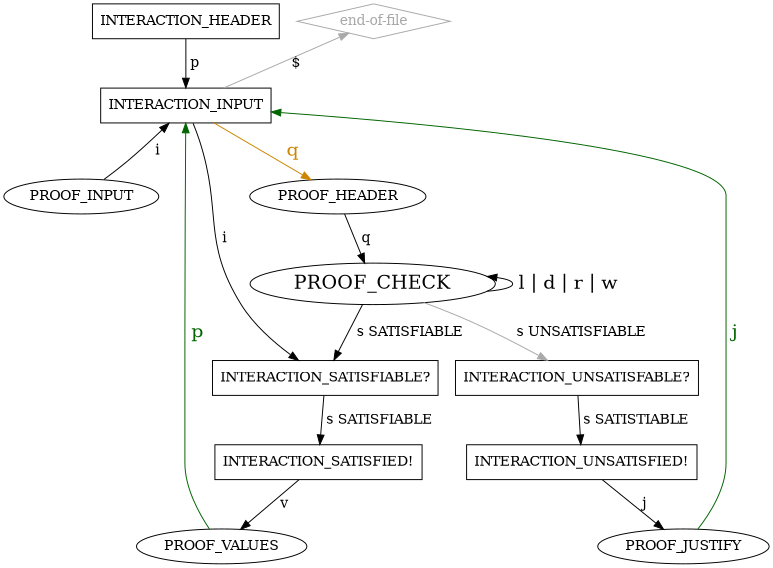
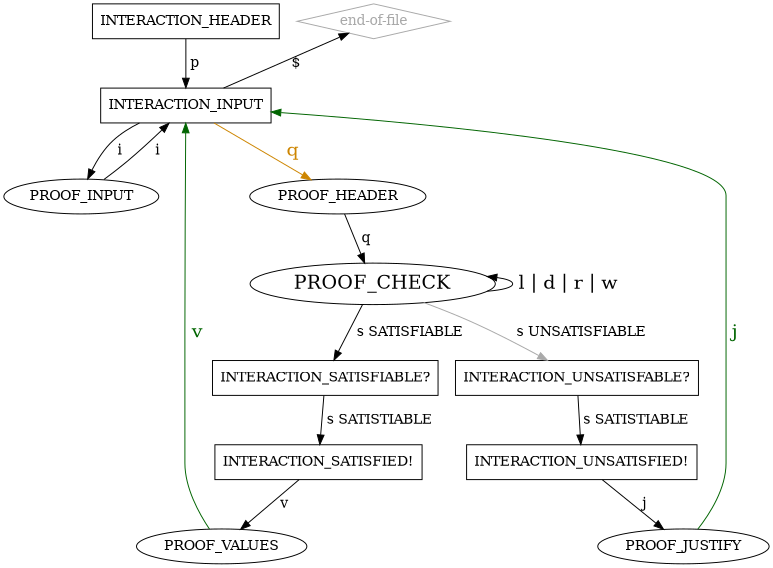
edge "INTERACTION_INPUT" -> "end-of-file": color darkgray -> black
edge "INTERACTION_INPUT" -> "INTERACTION_SATISFIABLE?": now "INTERACTION_INPUT" -> "PROOF_INPUT"
edge "PROOF_VALUES" -> "INTERACTION_INPUT": label " p " -> " v "
edge "INTERACTION_SATISFIABLE?" -> "INTERACTION_SATISFIED!": label " s SATISFIABLE " -> " s SATISTIABLE "
